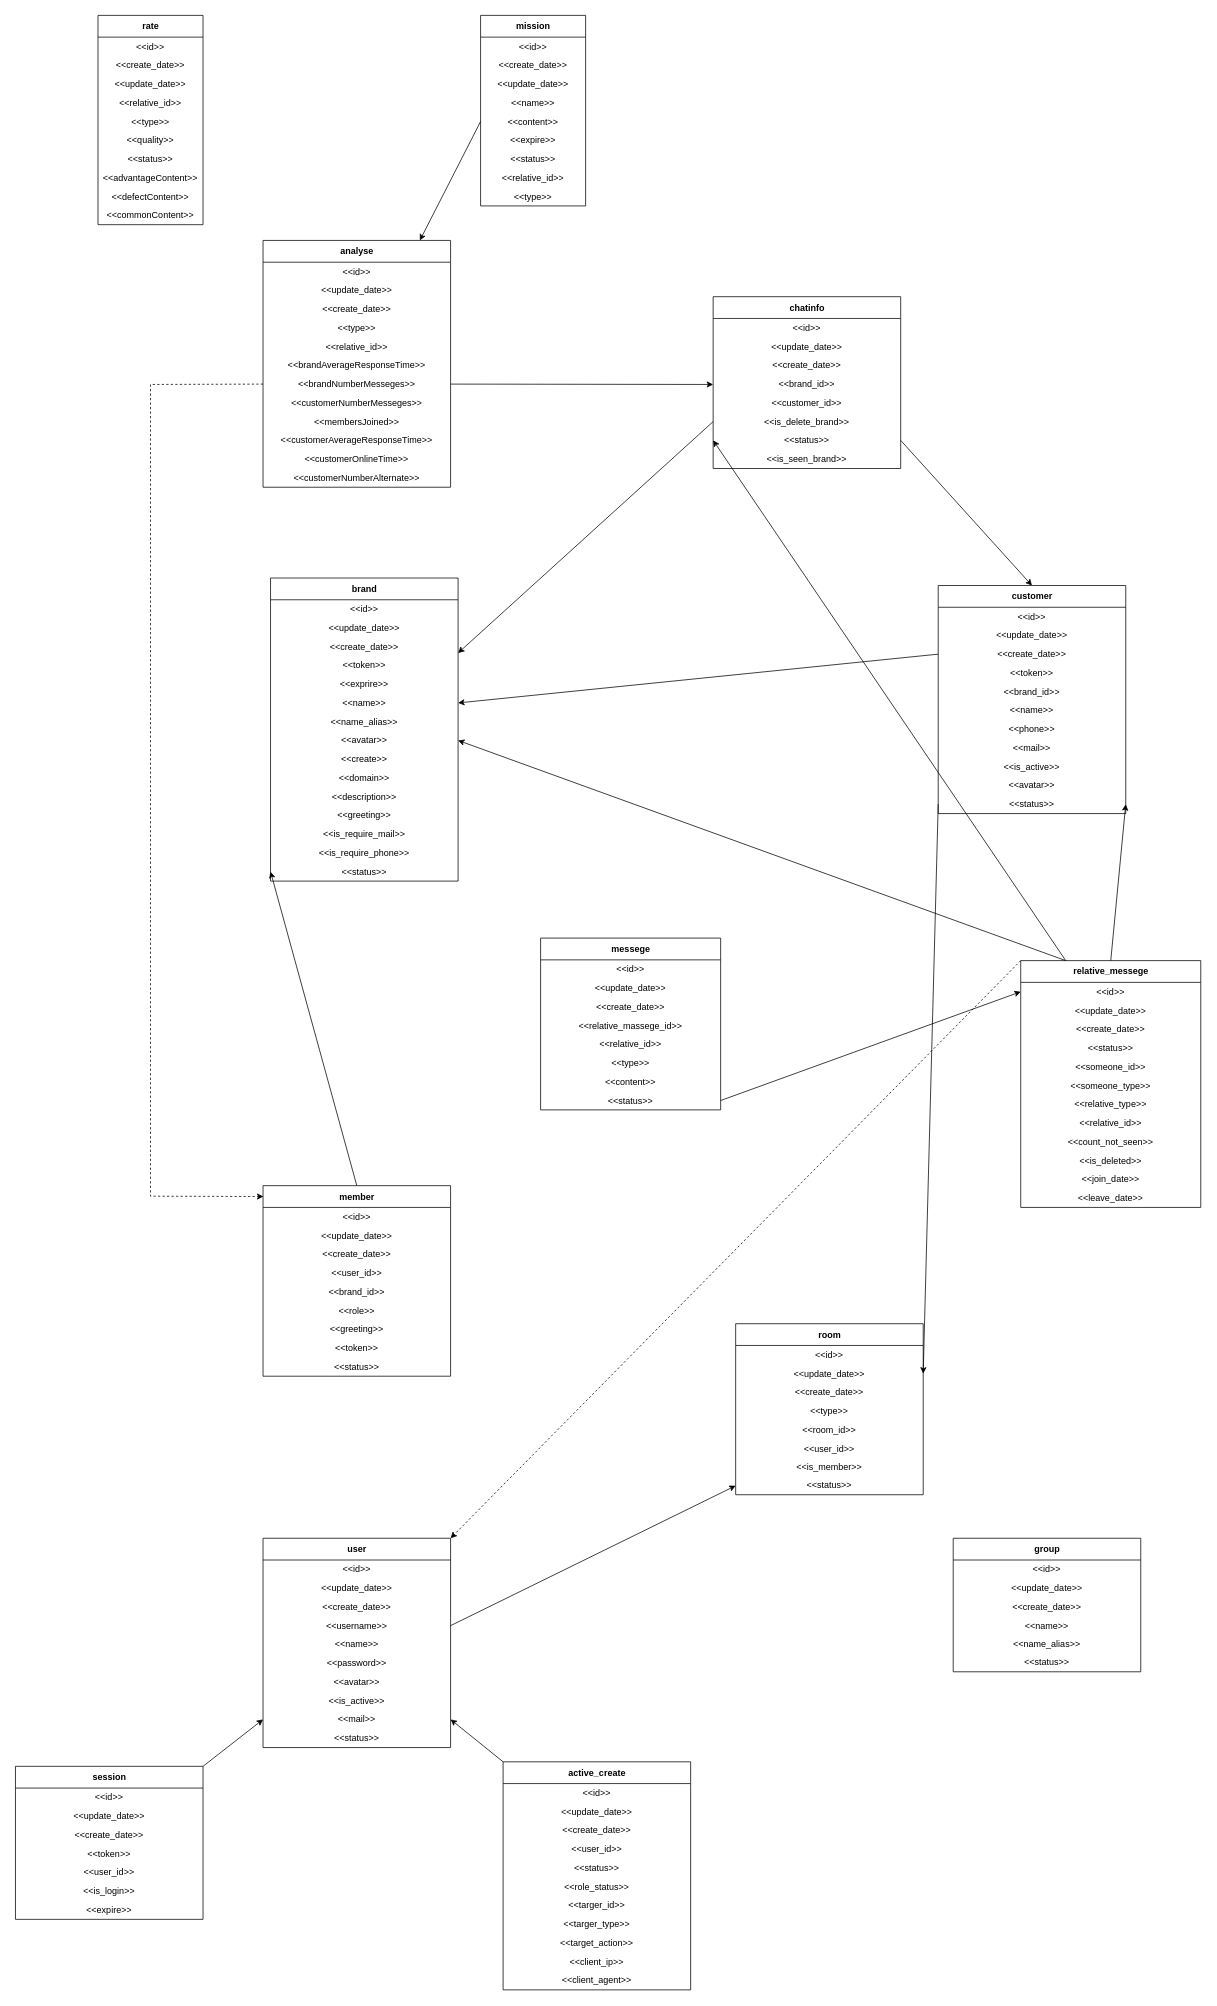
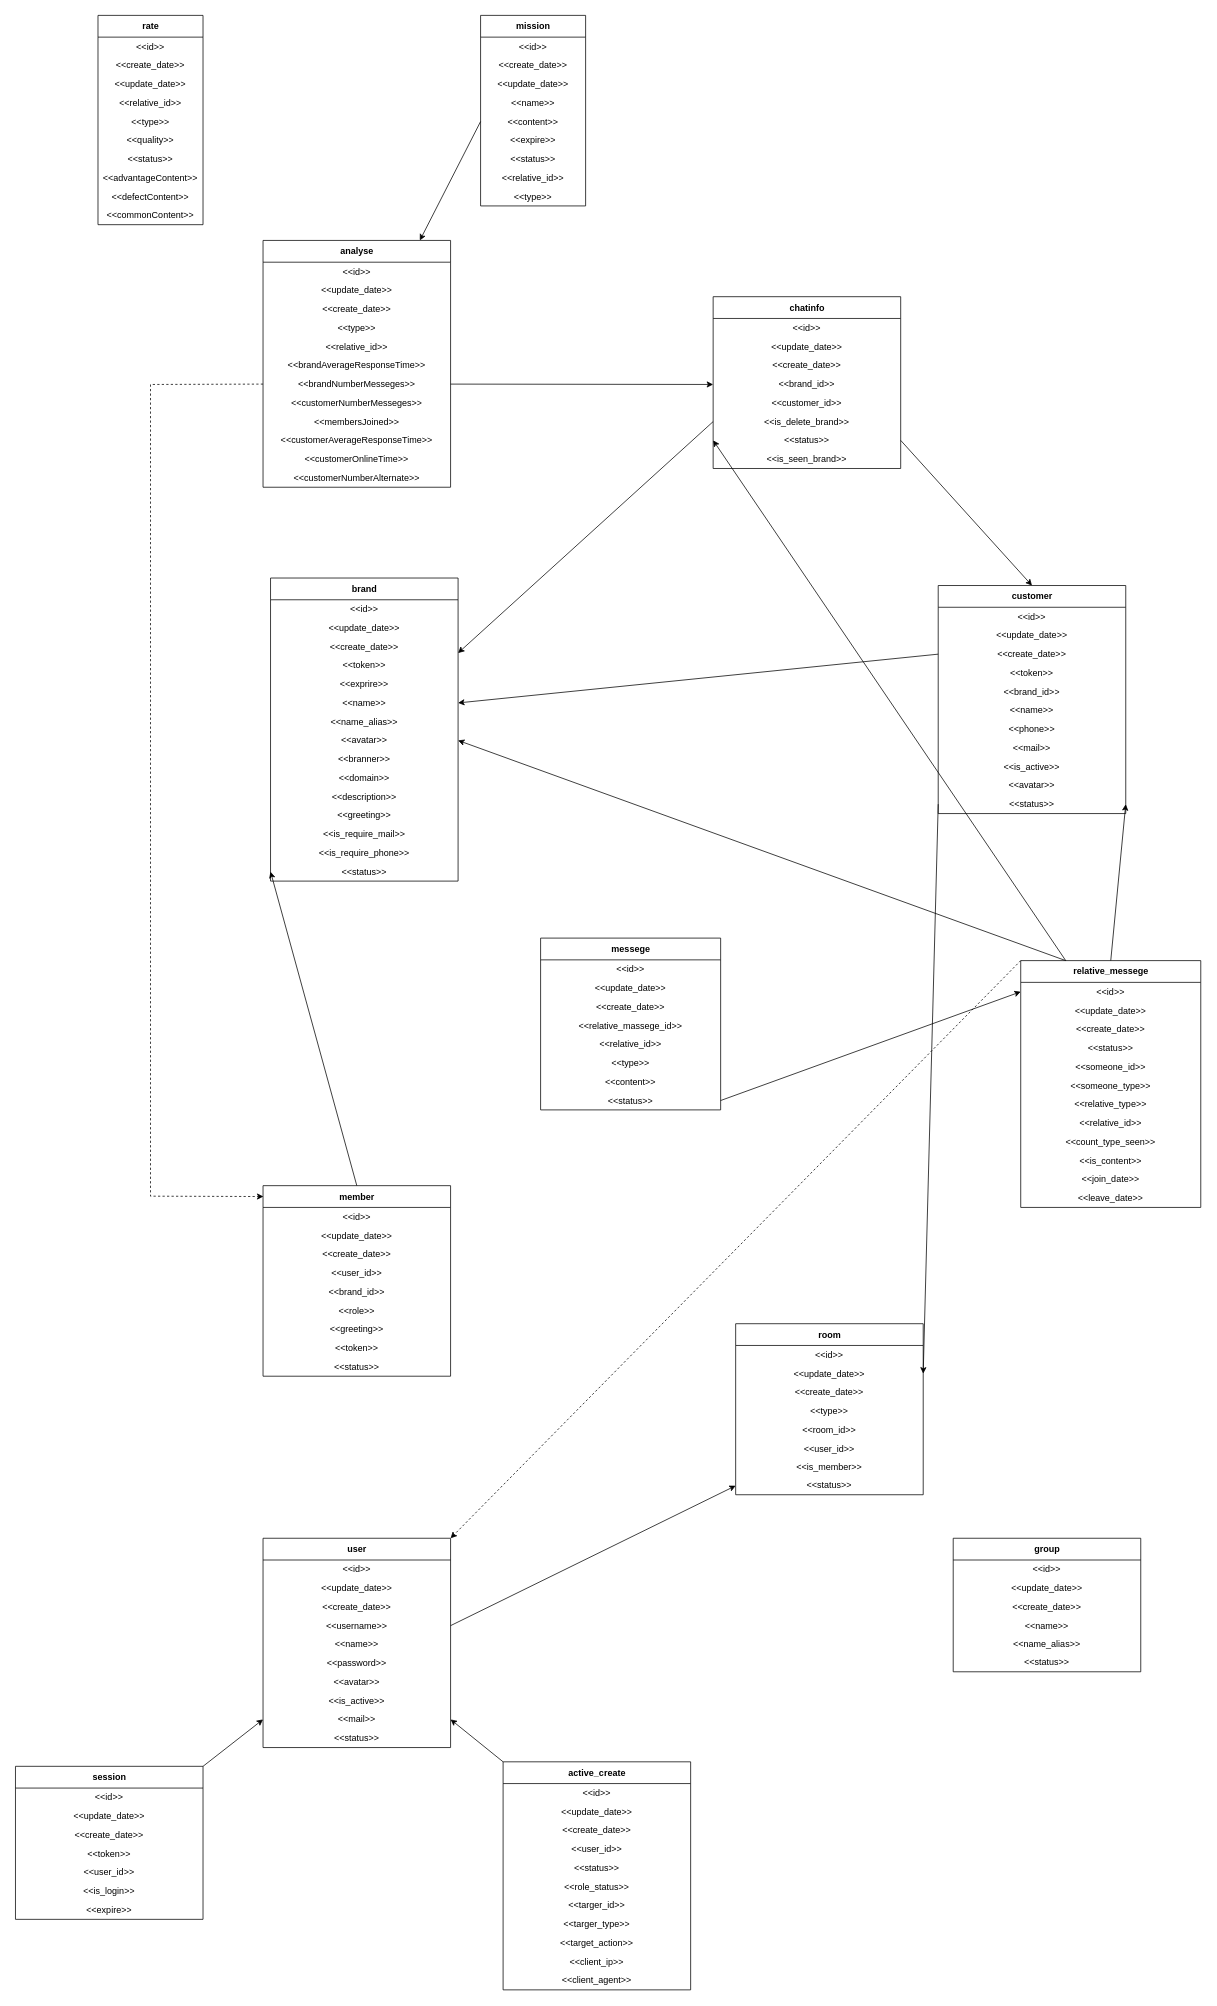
node "<<create>>": label "<<create>>" -> "<<branner>>"
node "<<count_not_seen>>": label "<<count_not_seen>>" -> "<<count_type_seen>>"
node "<<is_deleted>>": label "<<is_deleted>>" -> "<<is_content>>"
